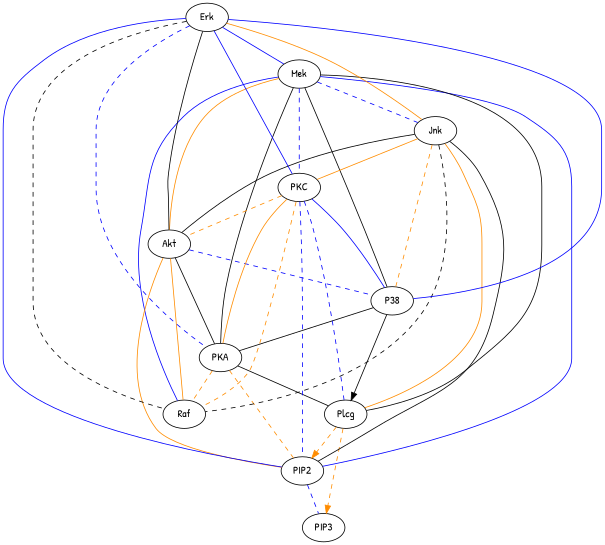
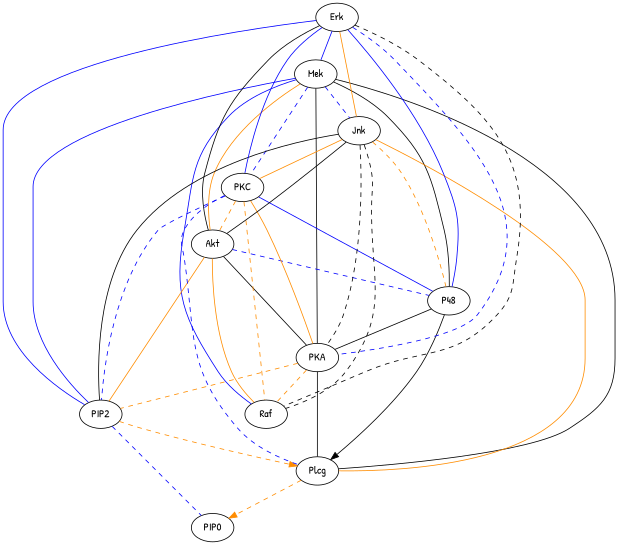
edge "Jnk" -- "PKA": added
node "P38": label "P38" -> "P48"
edge "Plcg" -> "PIP2": reversed
node "PIP3": label "PIP3" -> "PIP0"
